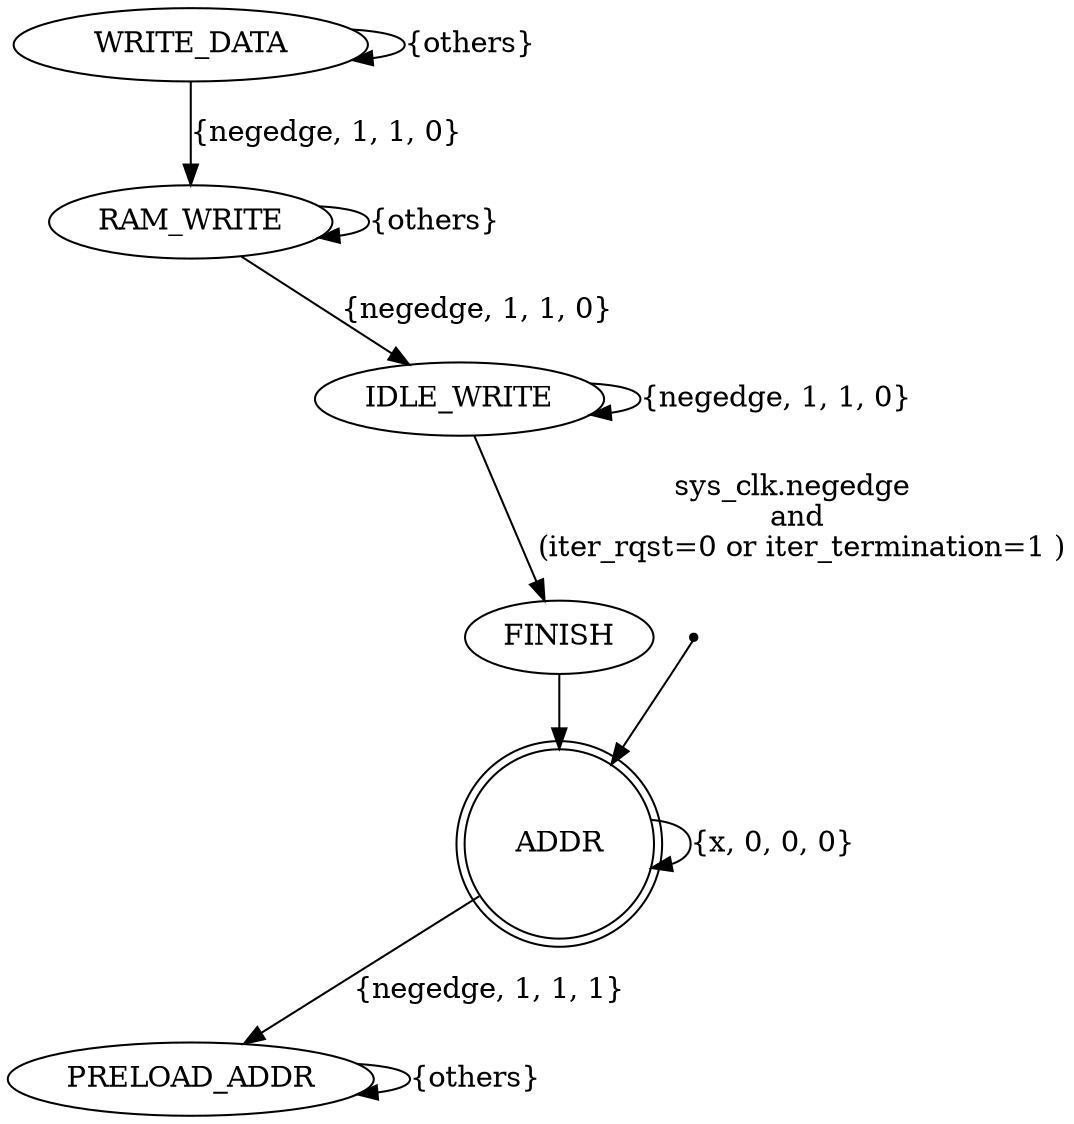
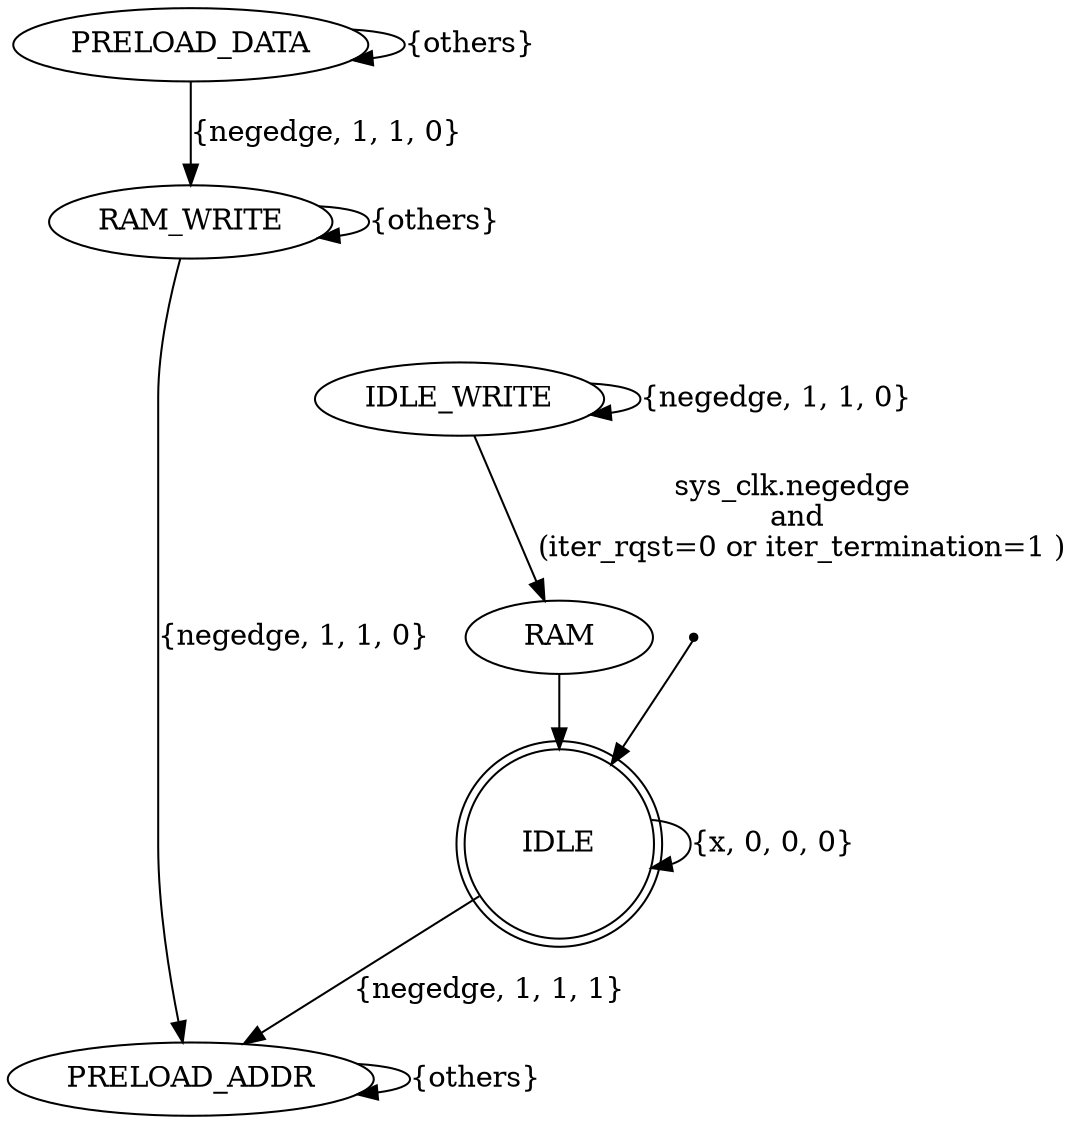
node "WRITE_DATA": label "WRITE_DATA" -> "PRELOAD_DATA"
edge "RAM_WRITE" -> "IDLE_WRITE": now "RAM_WRITE" -> "PRELOAD_ADDR"
node "FINISH": label "FINISH" -> "RAM"
node "ADDR": label "ADDR" -> "IDLE"
